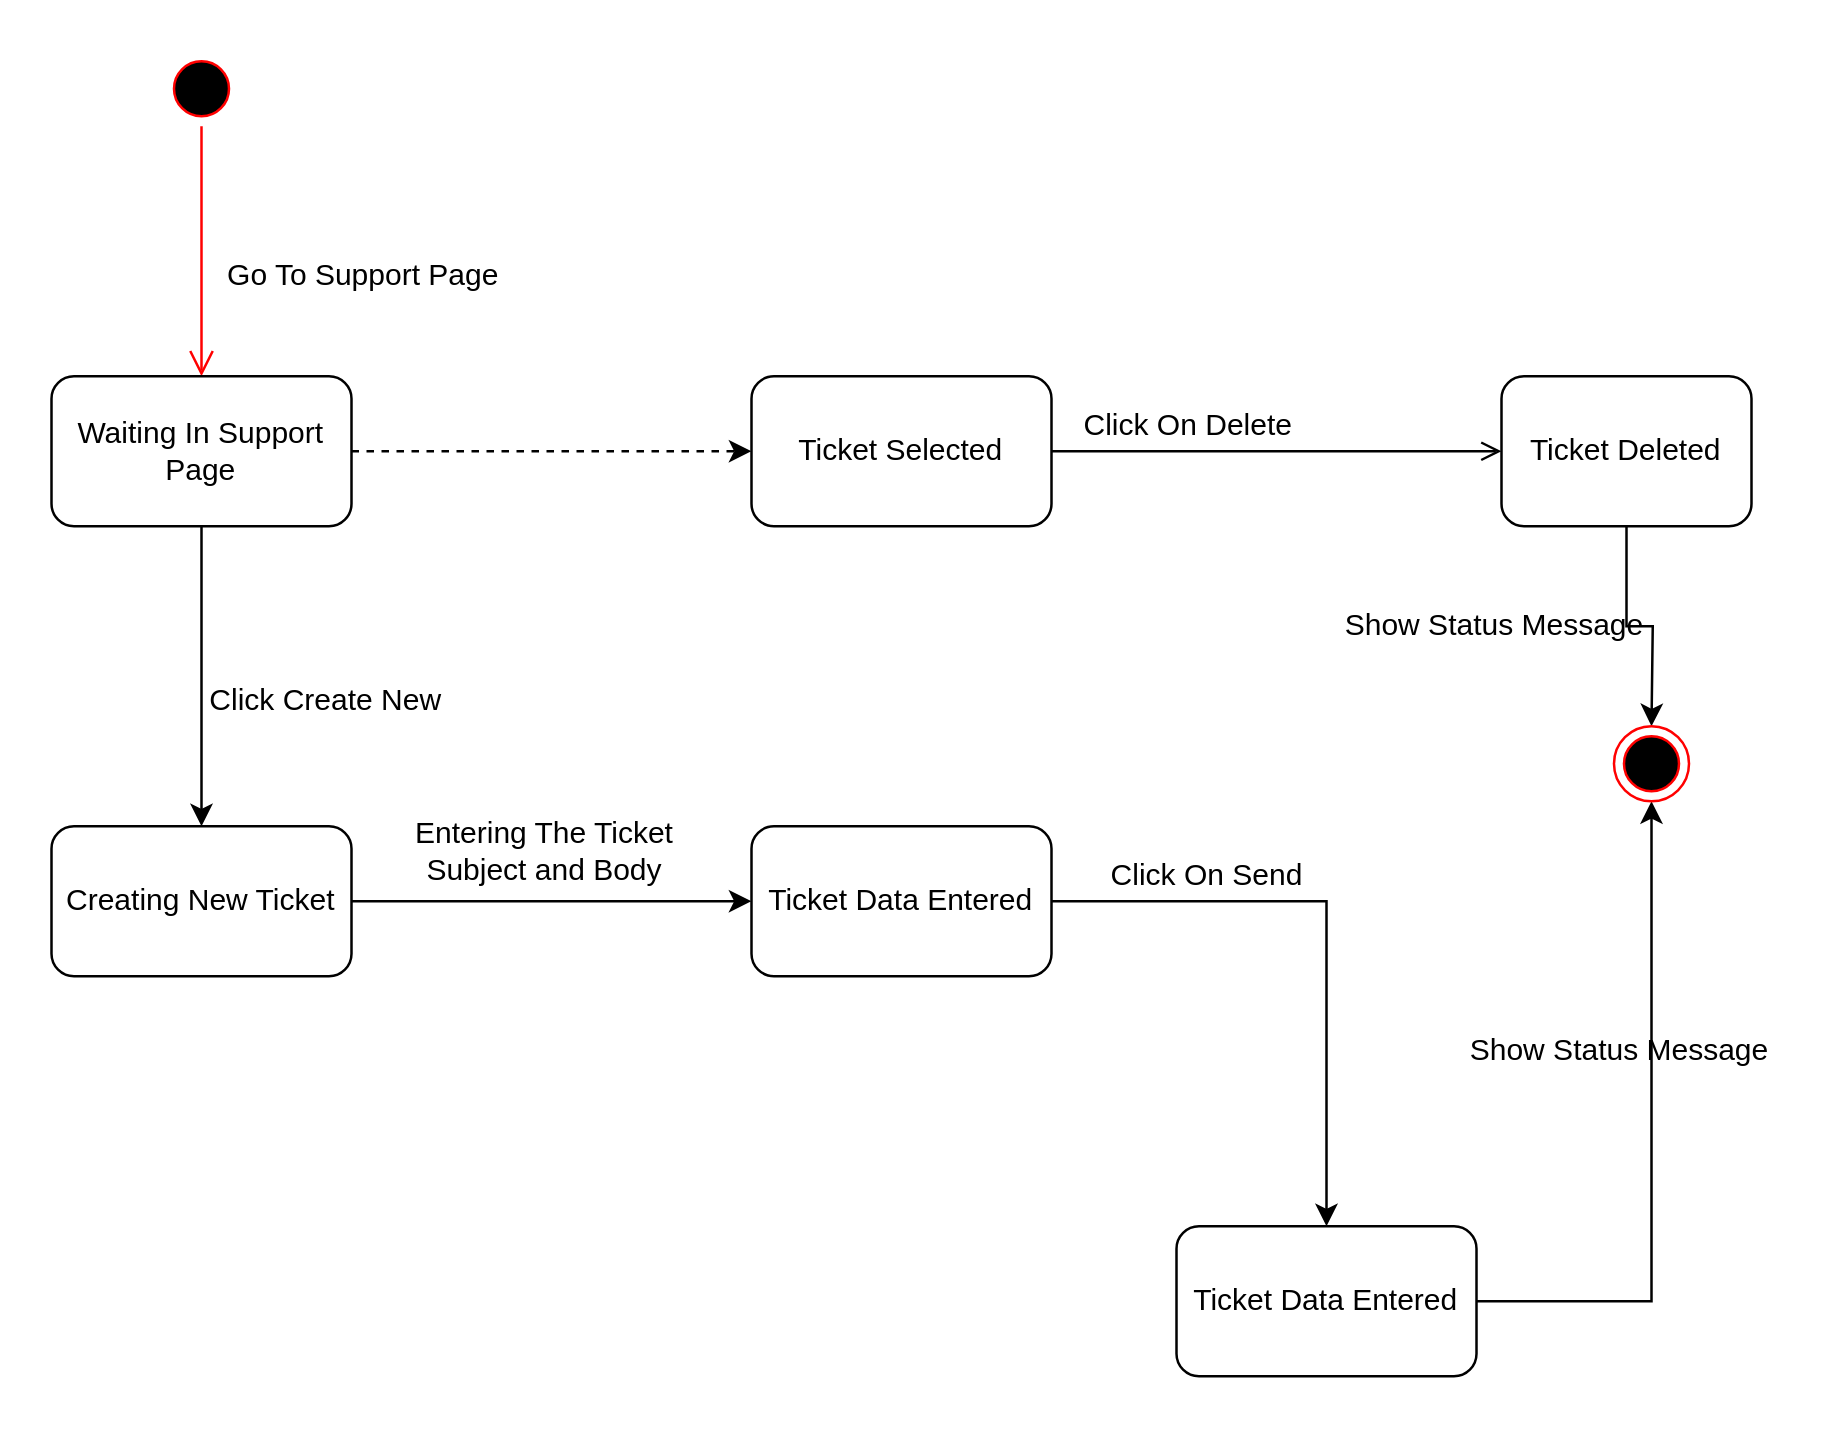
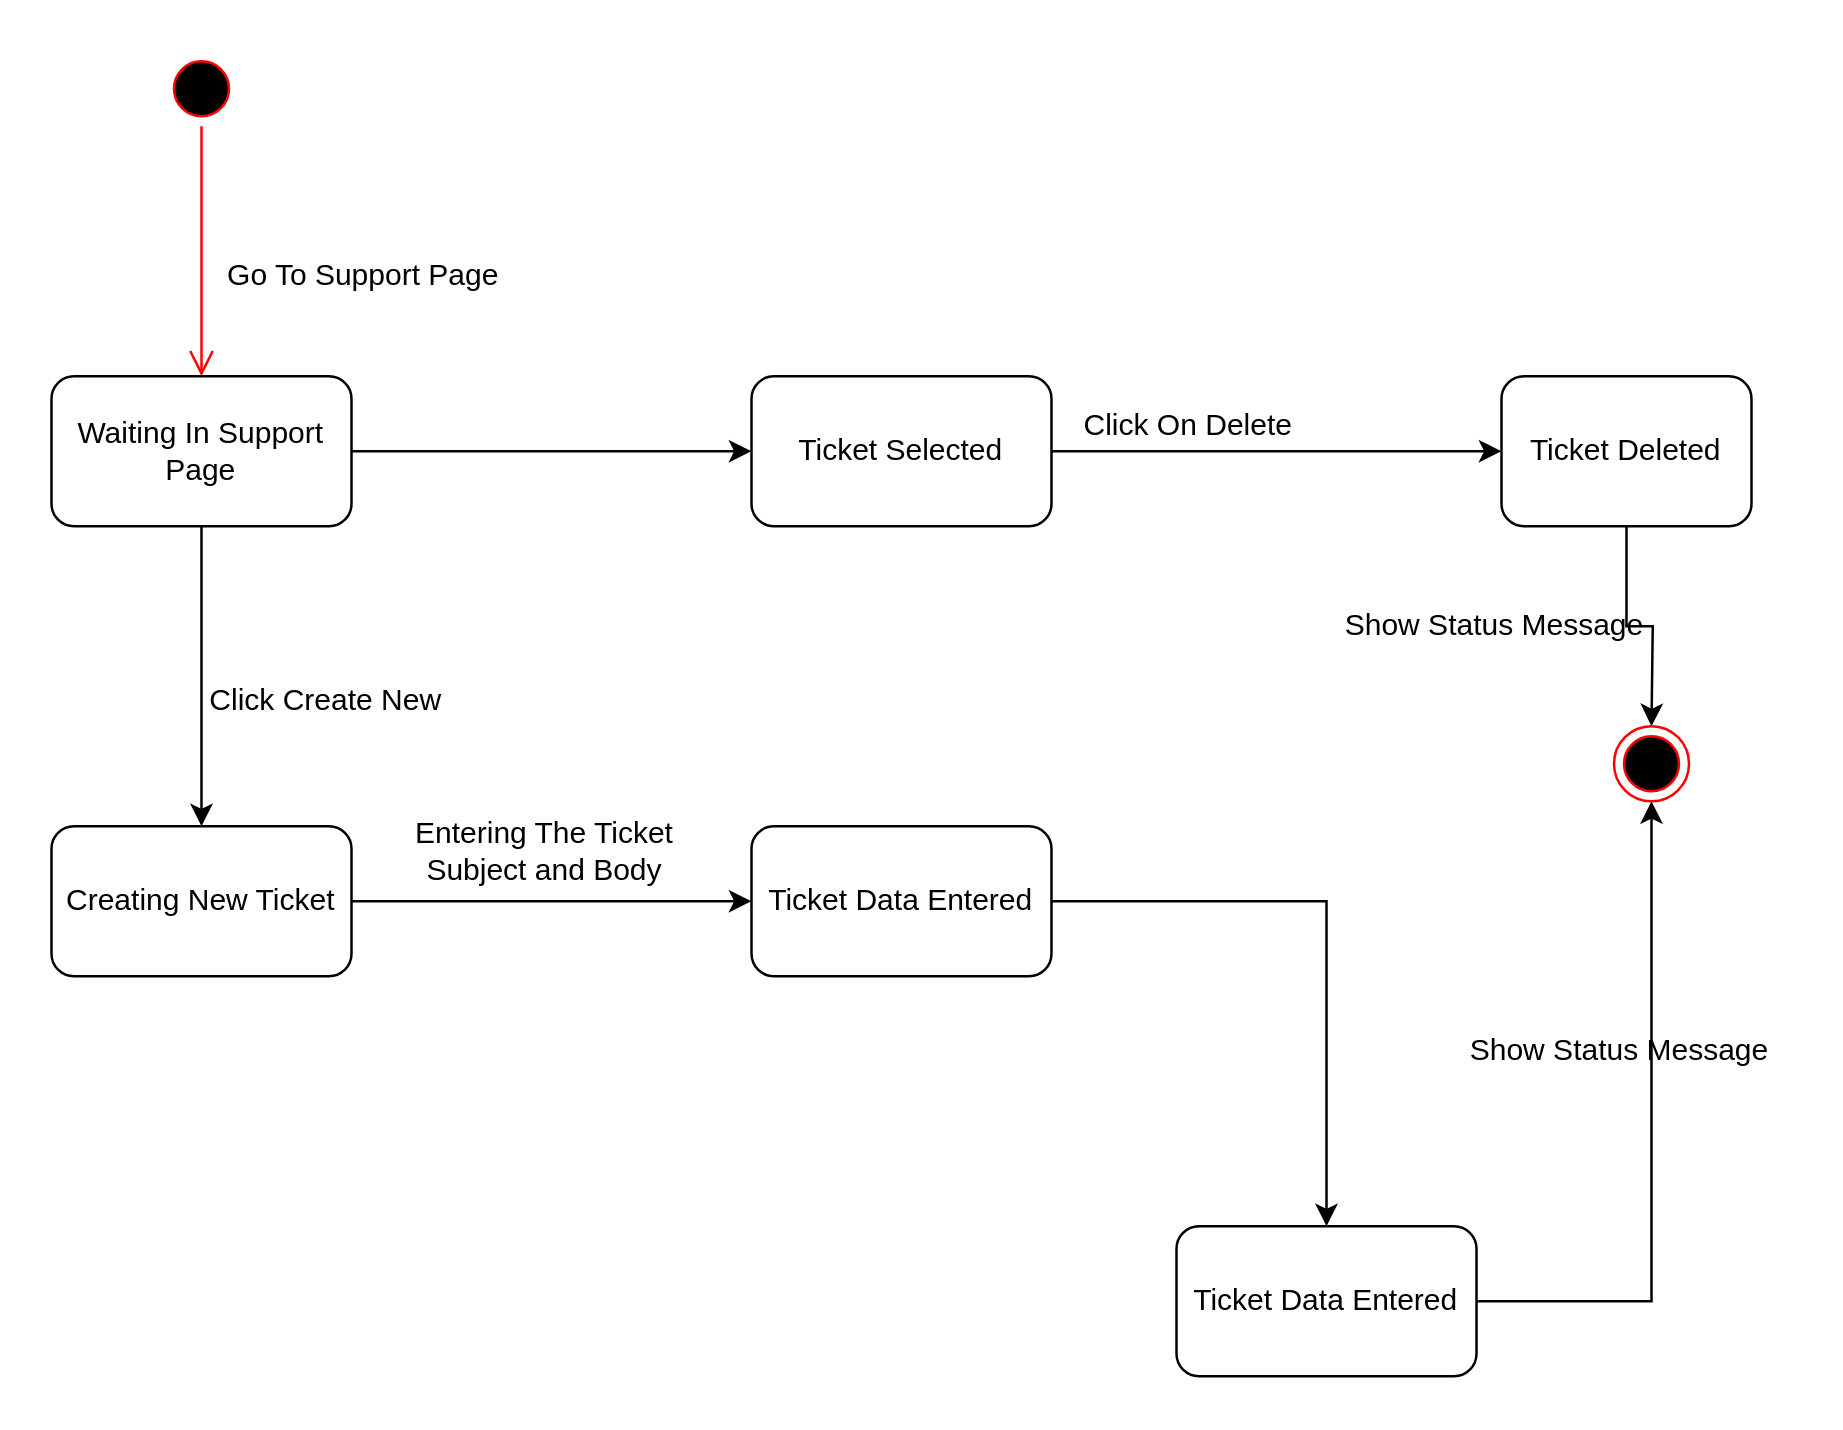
edge "Waiting In Support Page" -> "Ticket Selected": style dashed -> solid
edge "Ticket Selected" -> "Ticket Deleted": arrowhead open -> classic
node "Click On Send": removed
